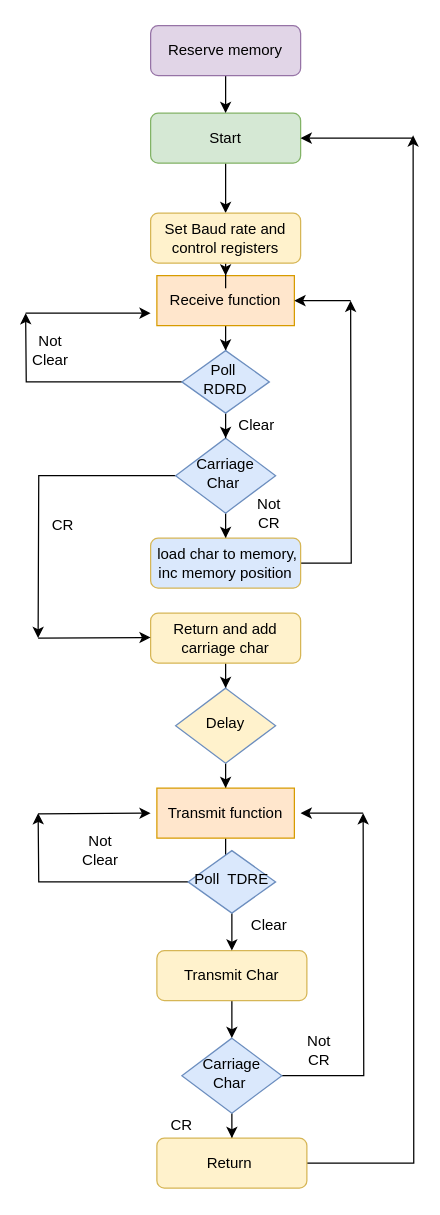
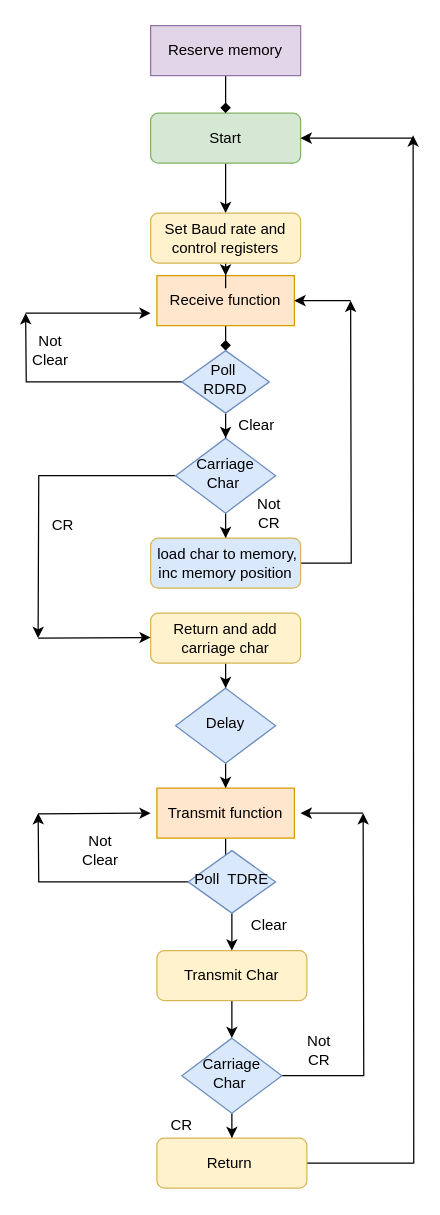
node "Reserve memory": shape rounded rectangle -> rectangle
edge "Reserve memory" -> "Start": arrowhead classic -> diamond
edge "Receive function" -> "Poll RDRD": arrowhead classic -> diamond
node "Delay": fillcolor #fff2cc -> #dae8fc
